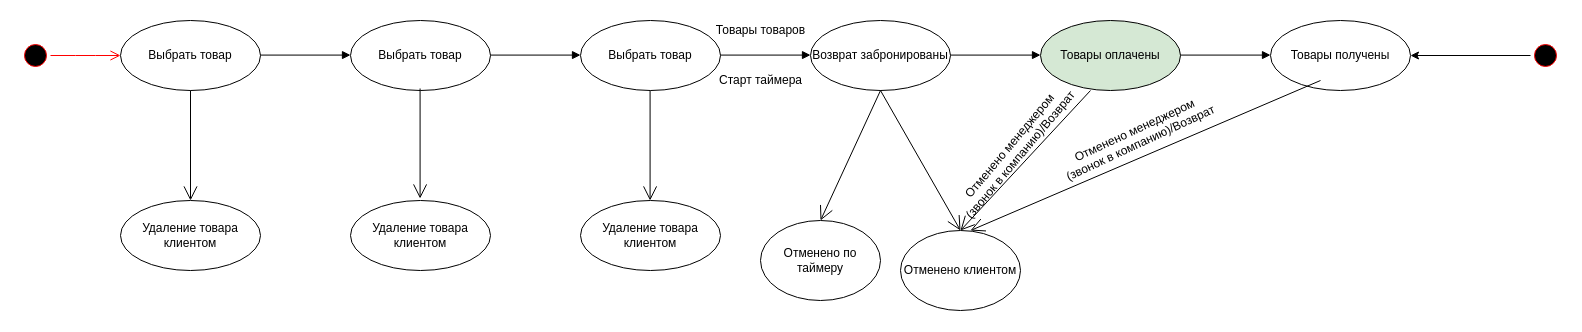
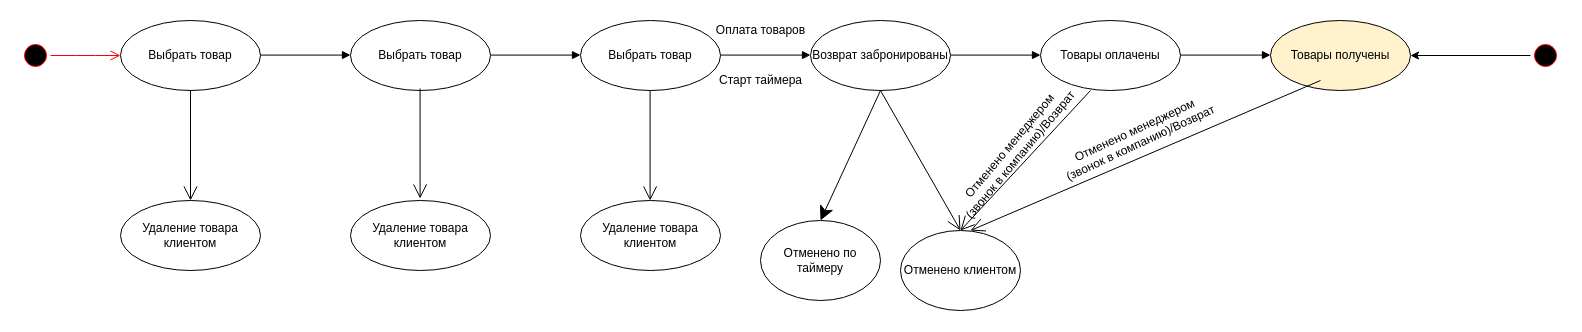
node "Товары товаров": label "Товары товаров" -> "Оплата товаров"
node "Товары оплачены": fillcolor #d5e8d4 -> #ffffff
node "Товары получены": fillcolor #ffffff -> #fff2cc
edge "Возврат забронированы" -> "Отменено по таймеру": arrowhead open -> classic
